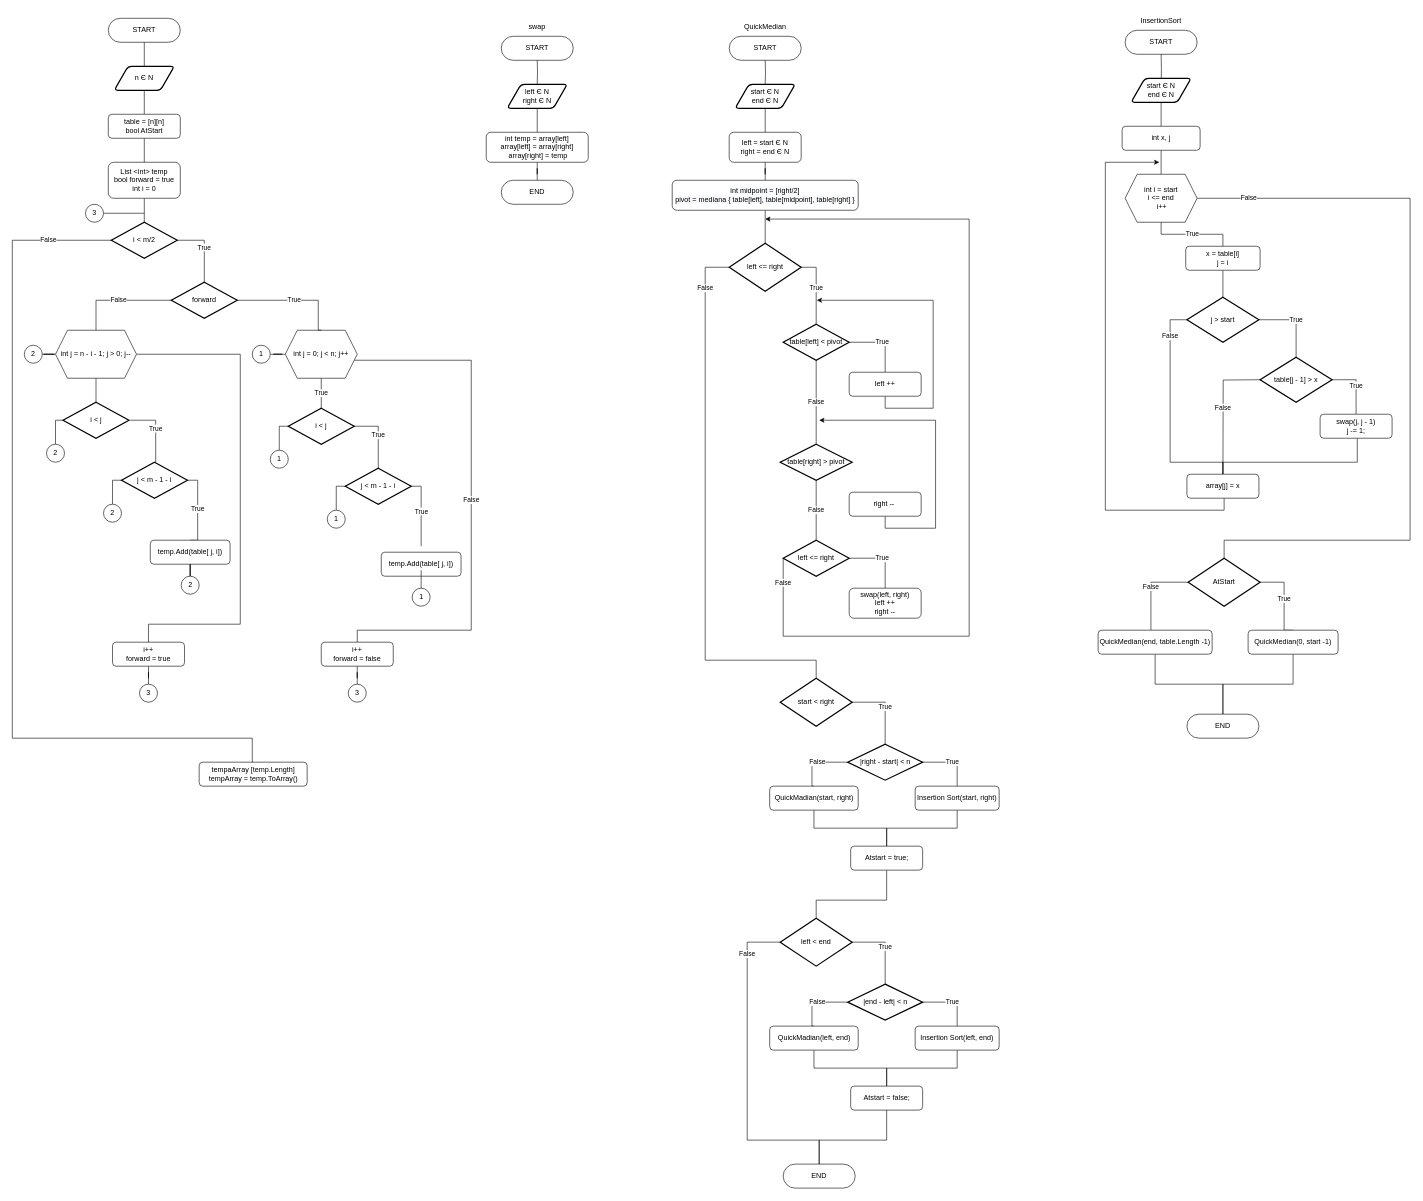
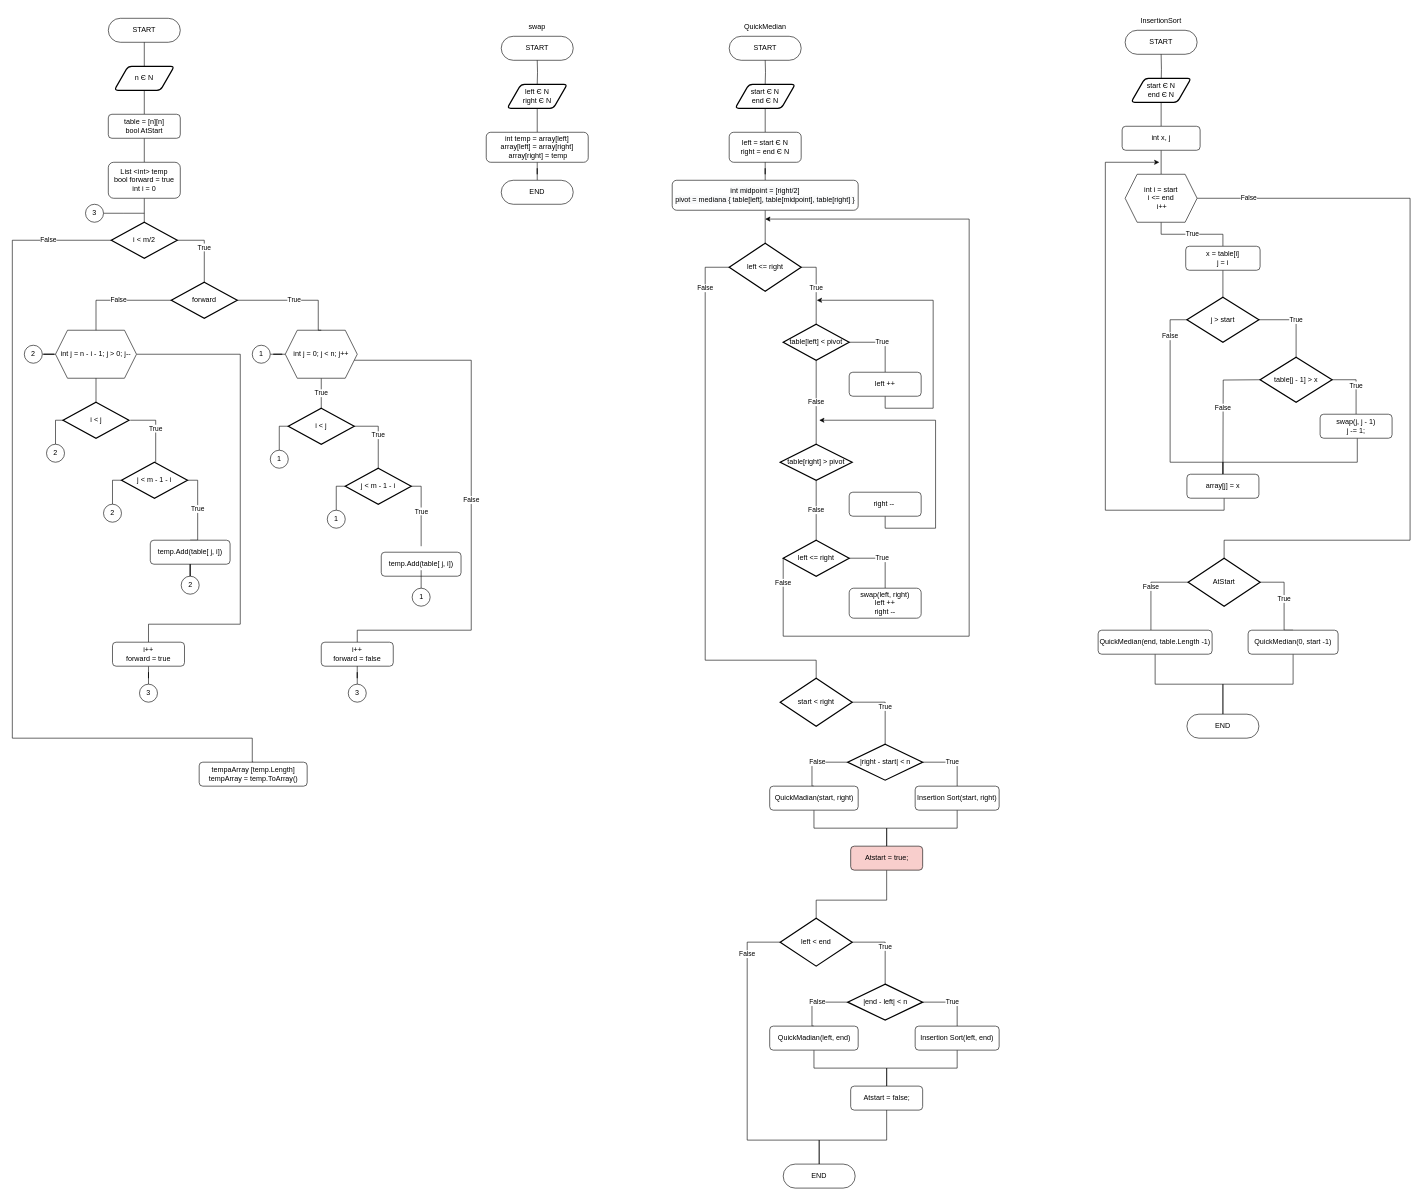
node "Atstart = true;": fillcolor #ffffff -> #f8cecc
